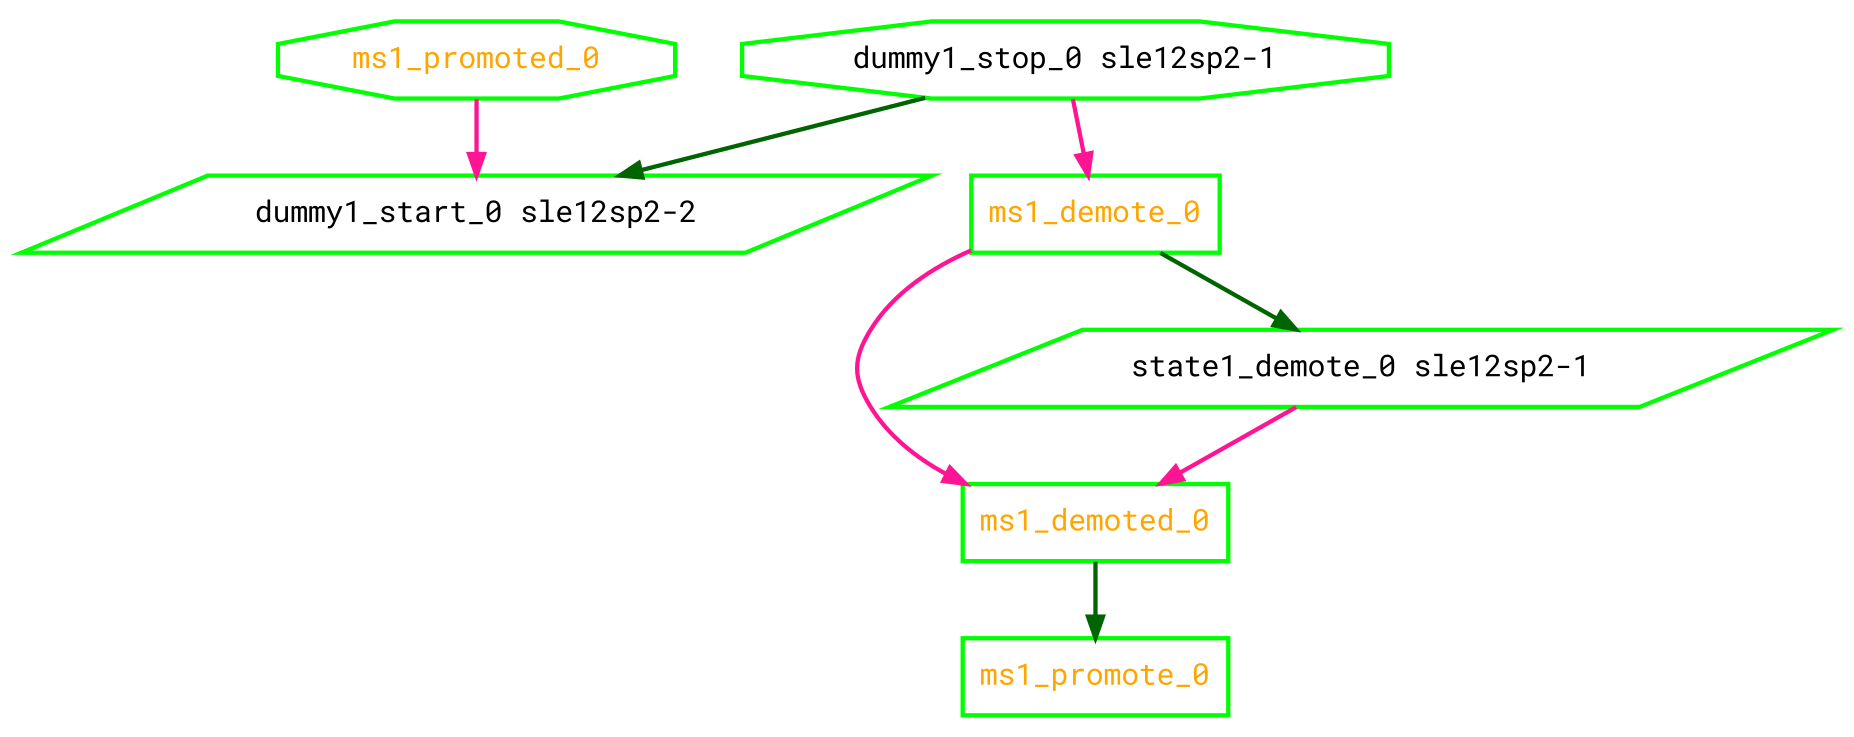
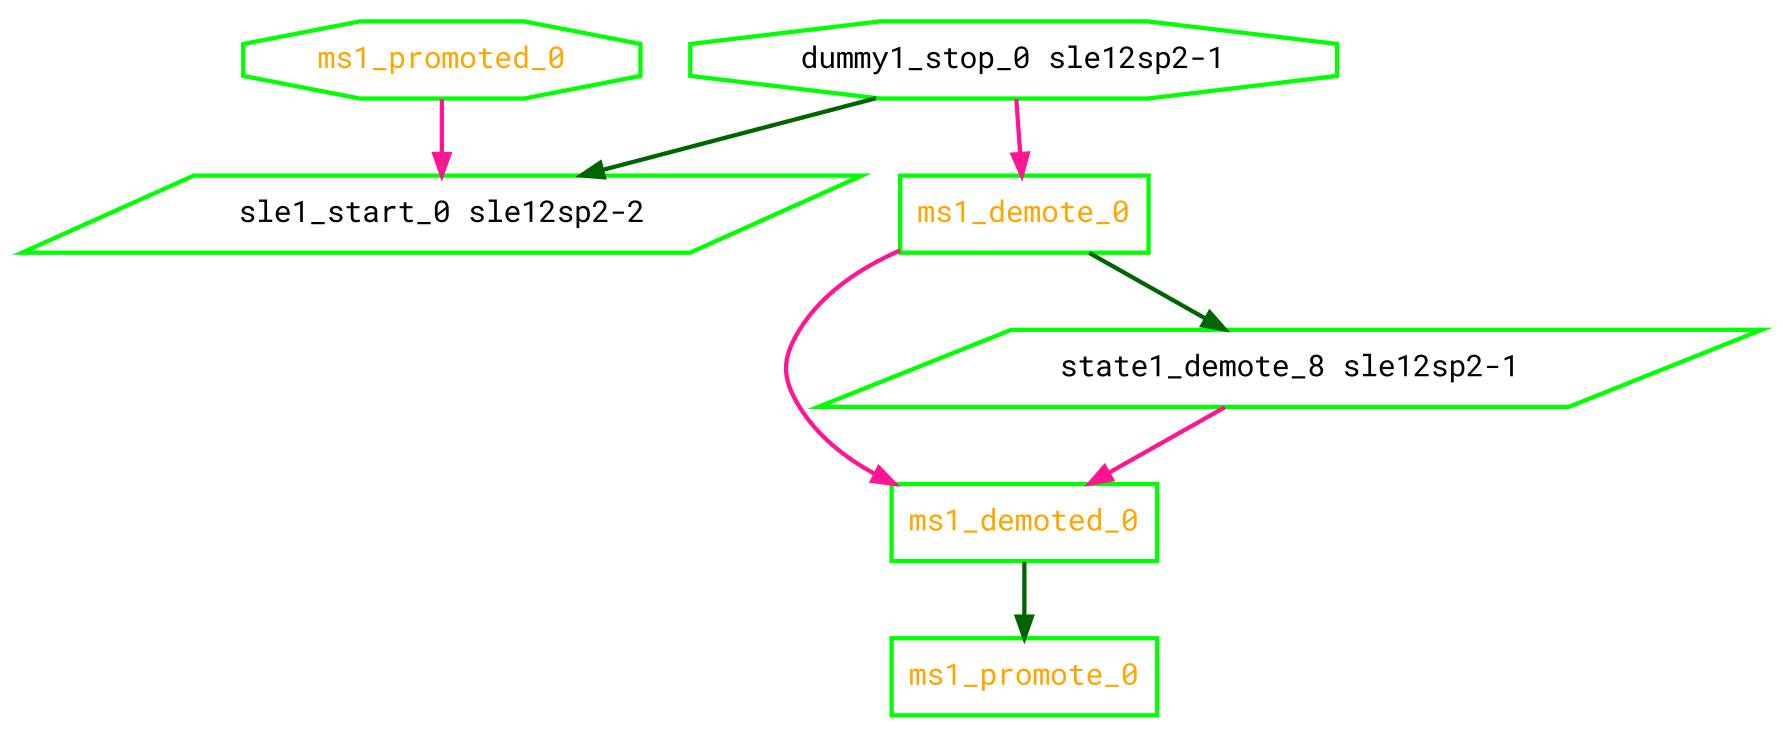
node "dummy1_start_0 sle12sp2-2": label "dummy1_start_0 sle12sp2-2" -> "sle1_start_0 sle12sp2-2"
node "state1_demote_0 sle12sp2-1": label "state1_demote_0 sle12sp2-1" -> "state1_demote_8 sle12sp2-1"
